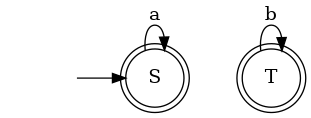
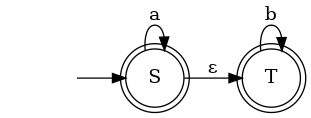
edge "S" -> "T": added, label "ε"
